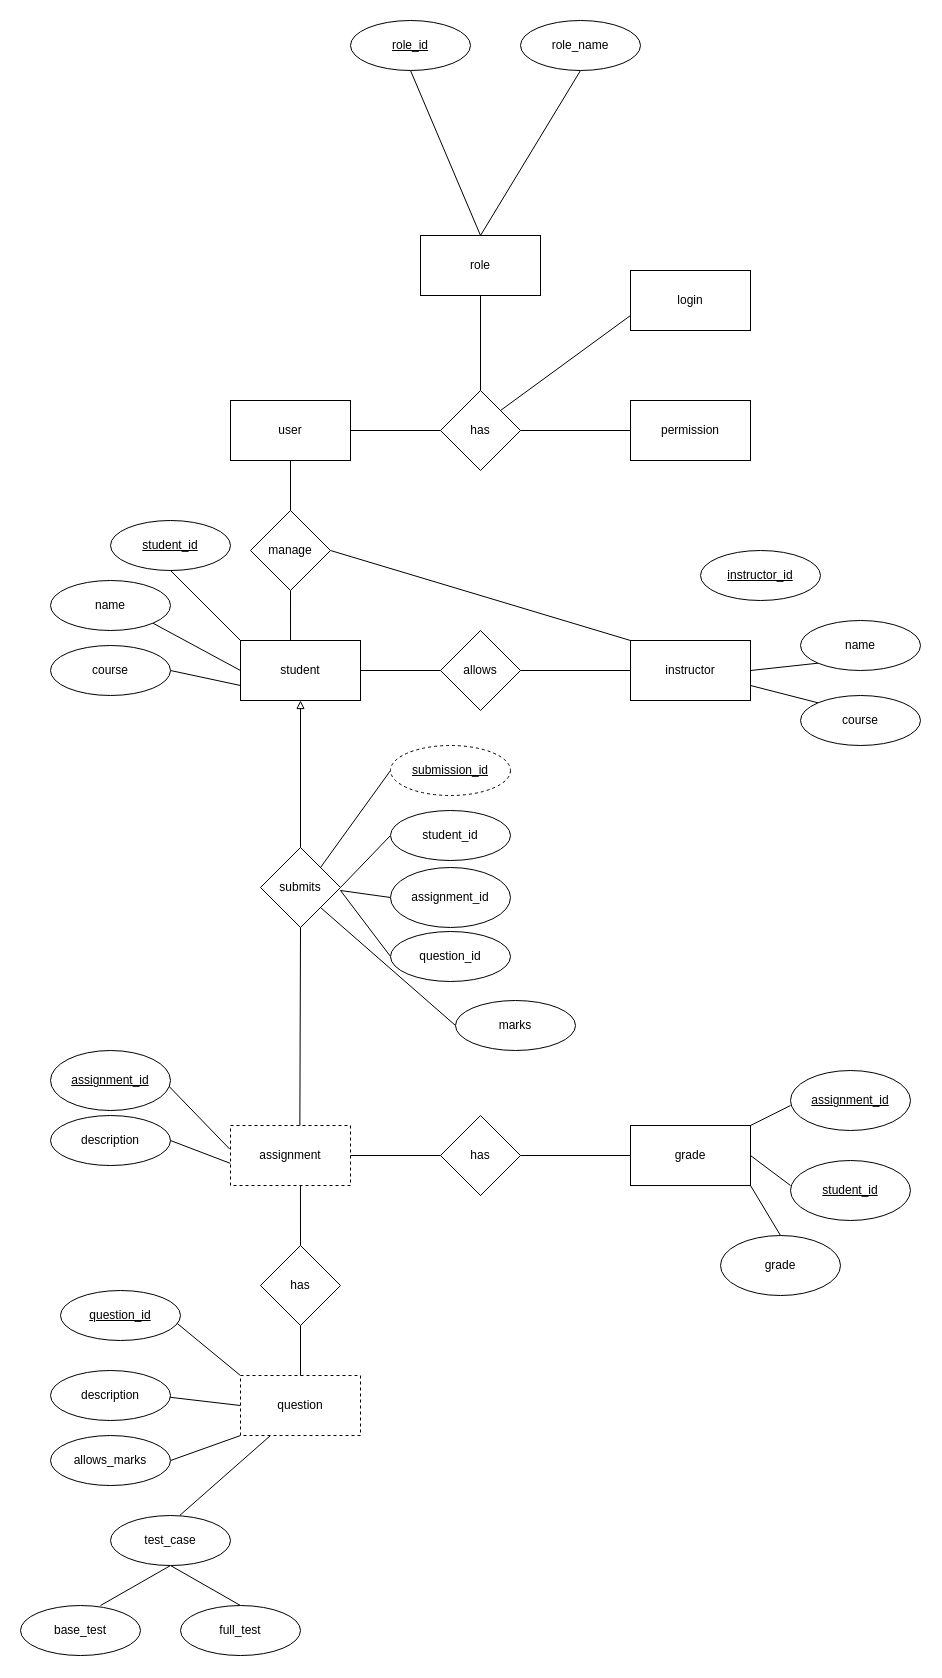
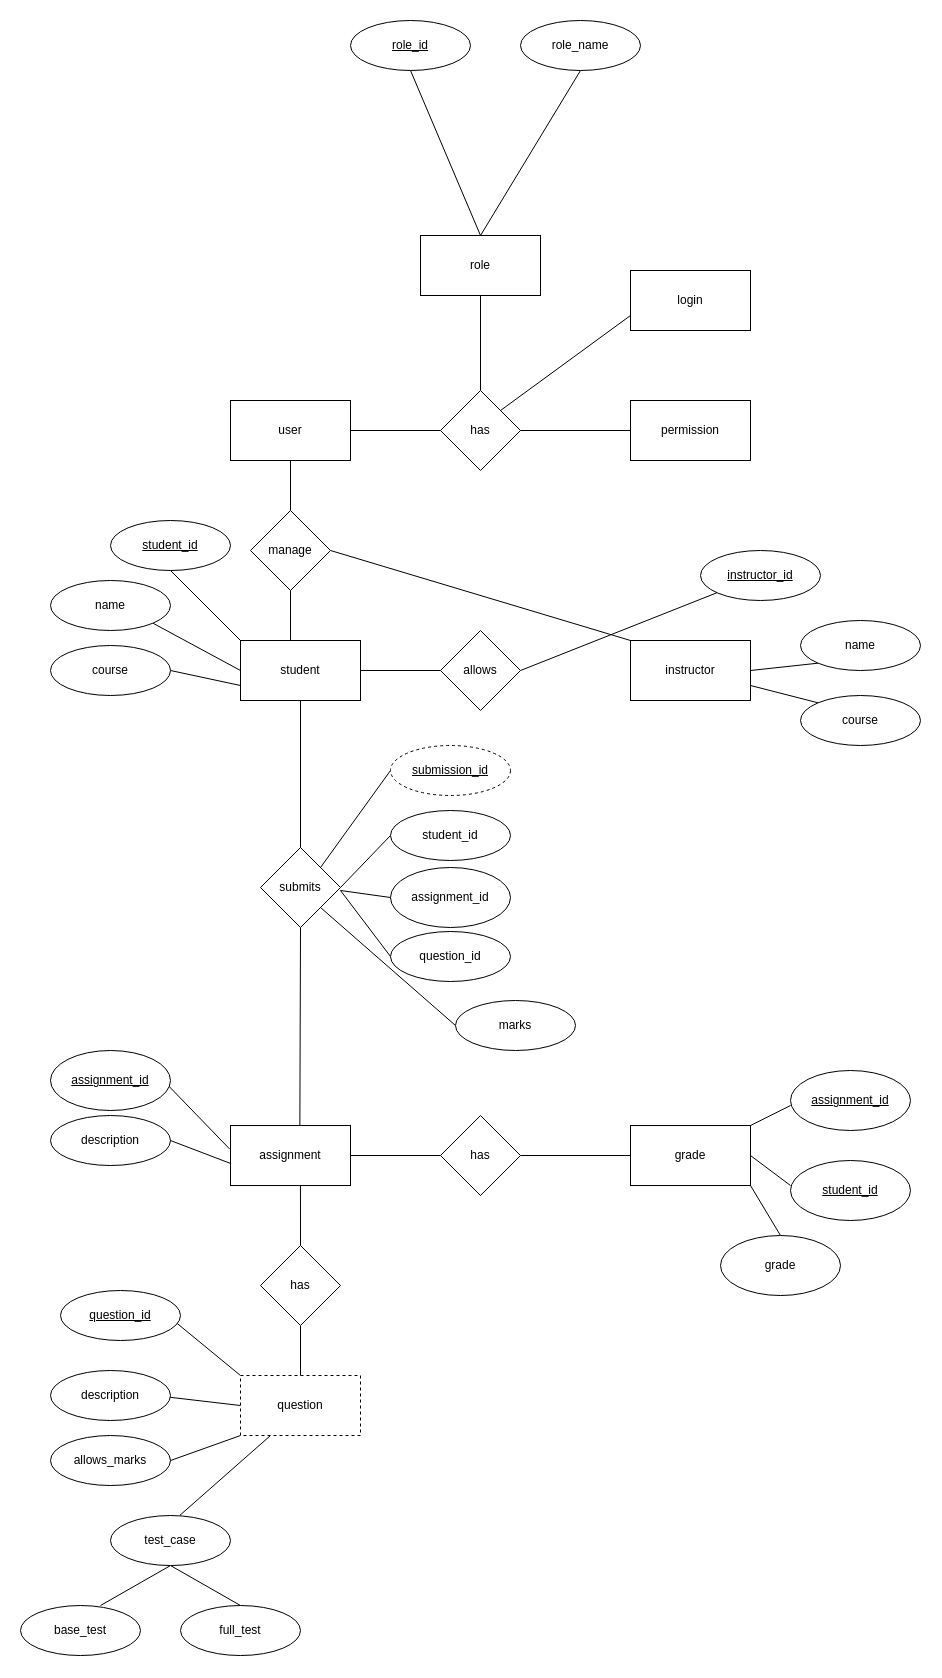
edge "allows" -- "instructor": now "allows" -- "instructor_id"
edge "submits" -> "student": arrowhead block -> none
node "assignment": style dashed -> solid
